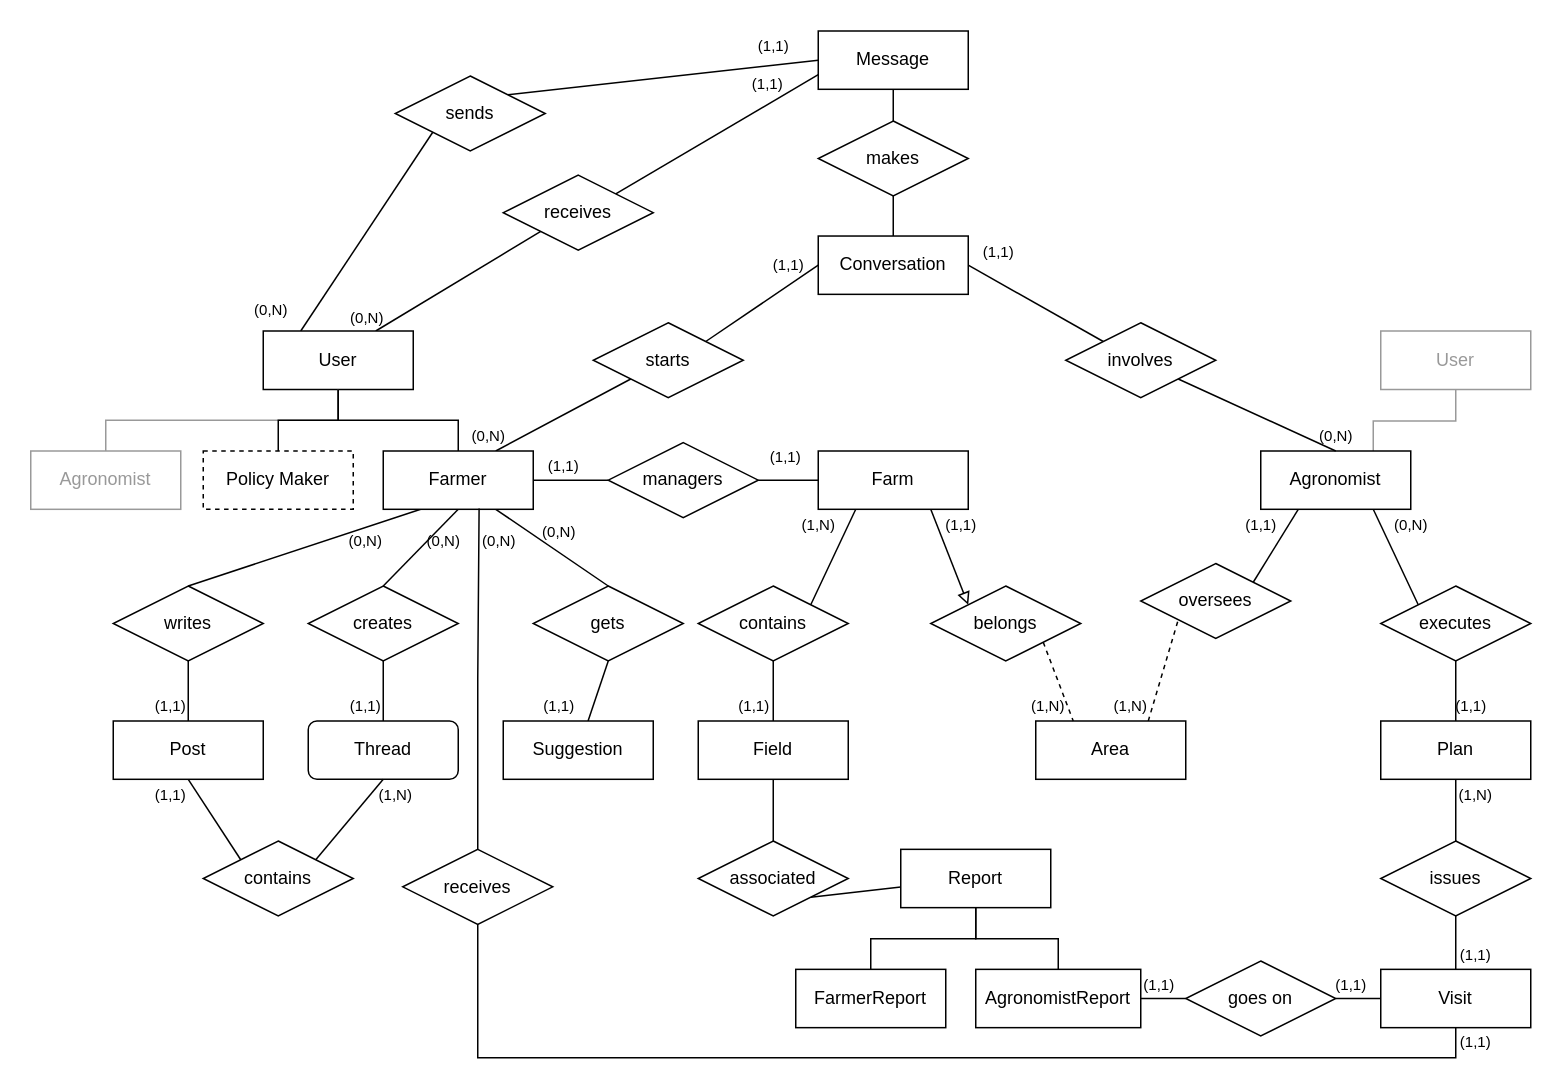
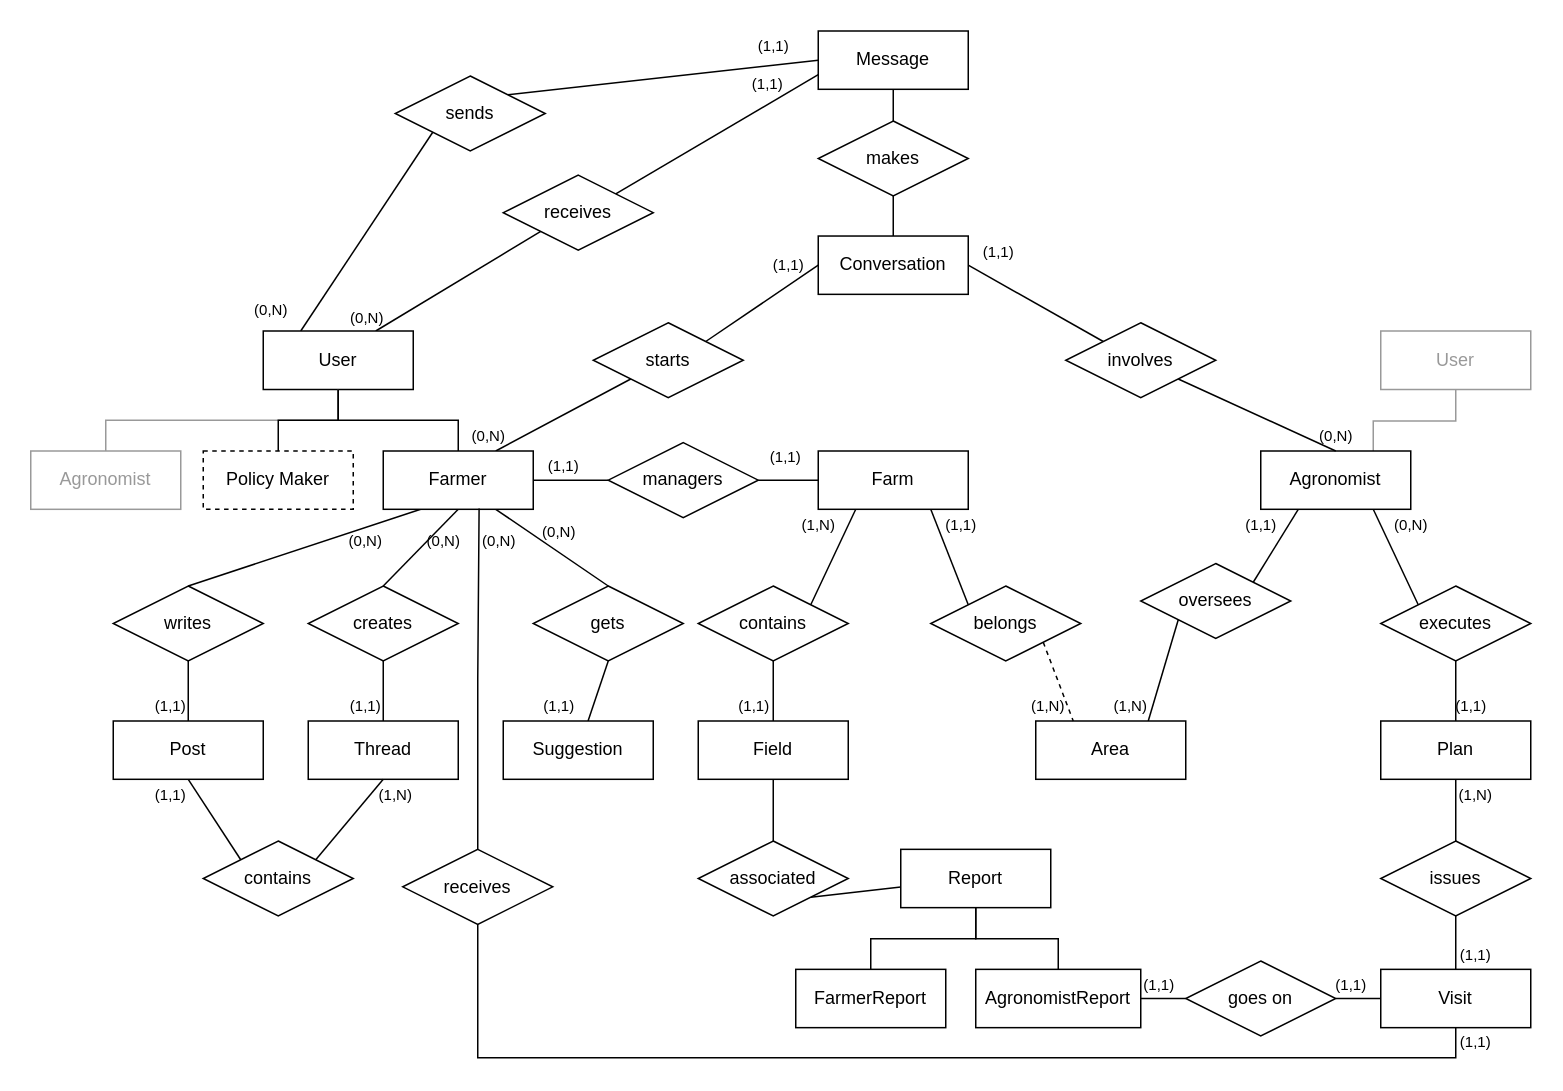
edge "Farm" -> "belongs": arrowhead block -> none
edge "oversees" -- "Area": style dashed -> solid
node "Thread": shape rounded rectangle -> rectangle
